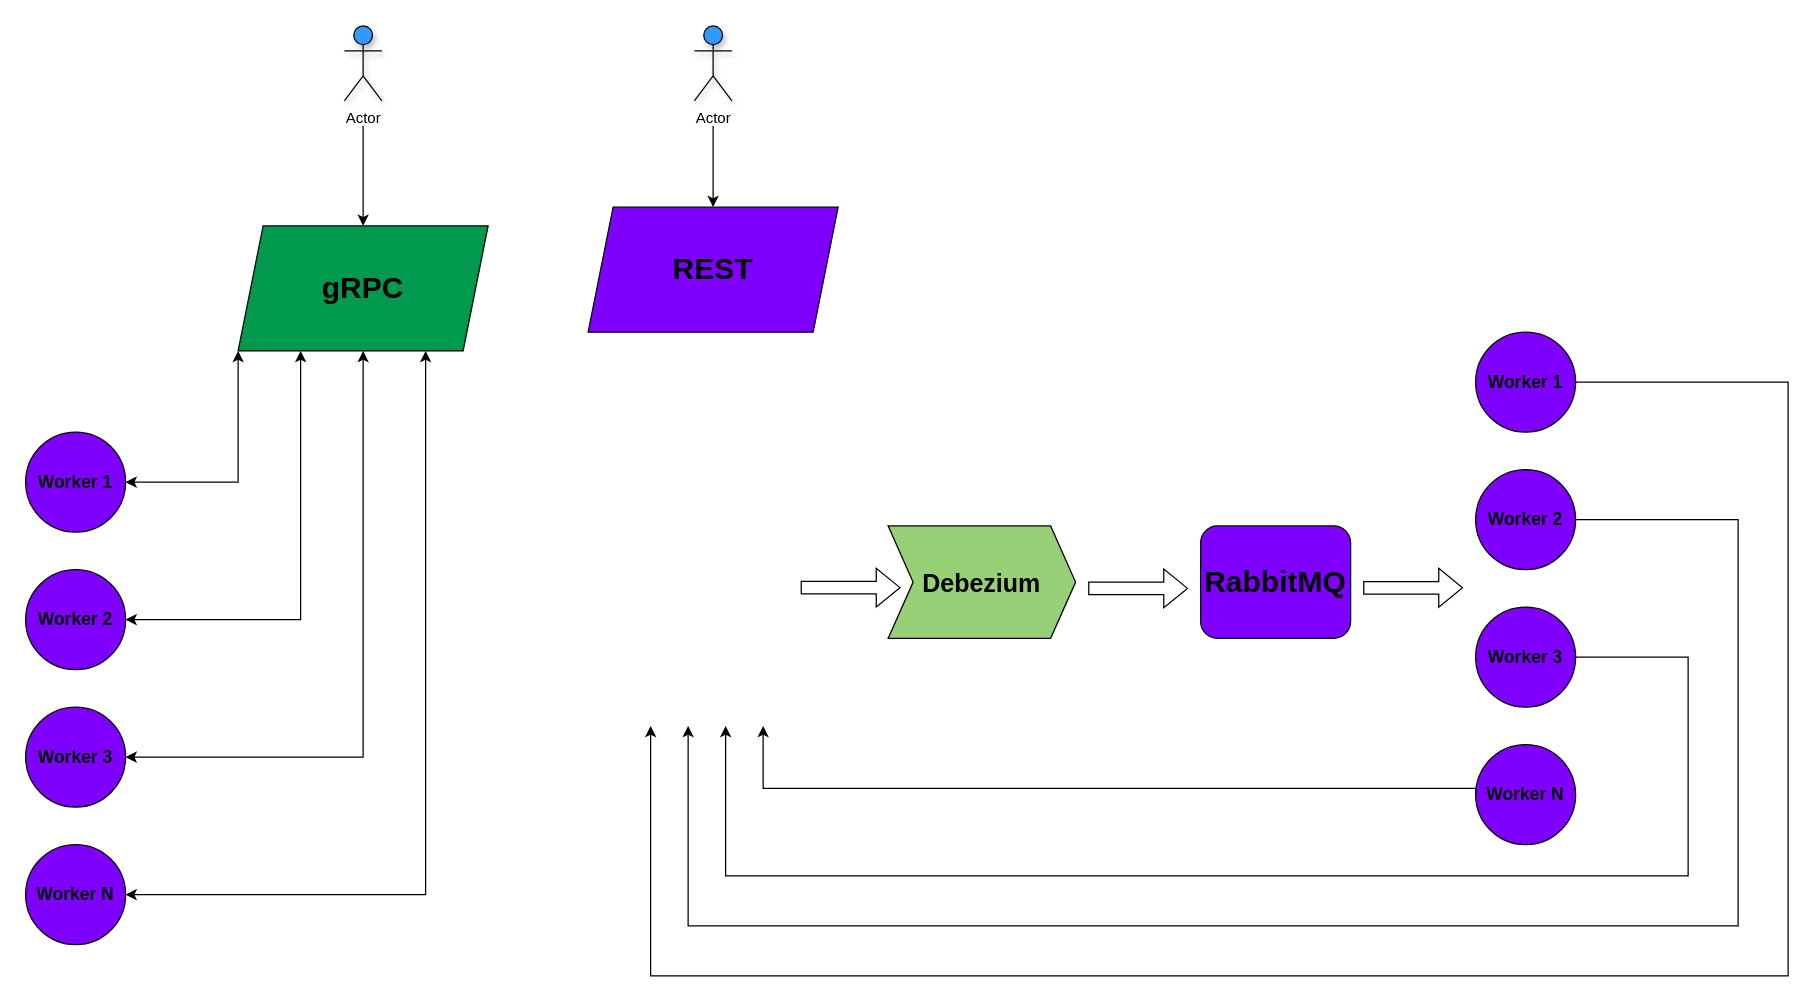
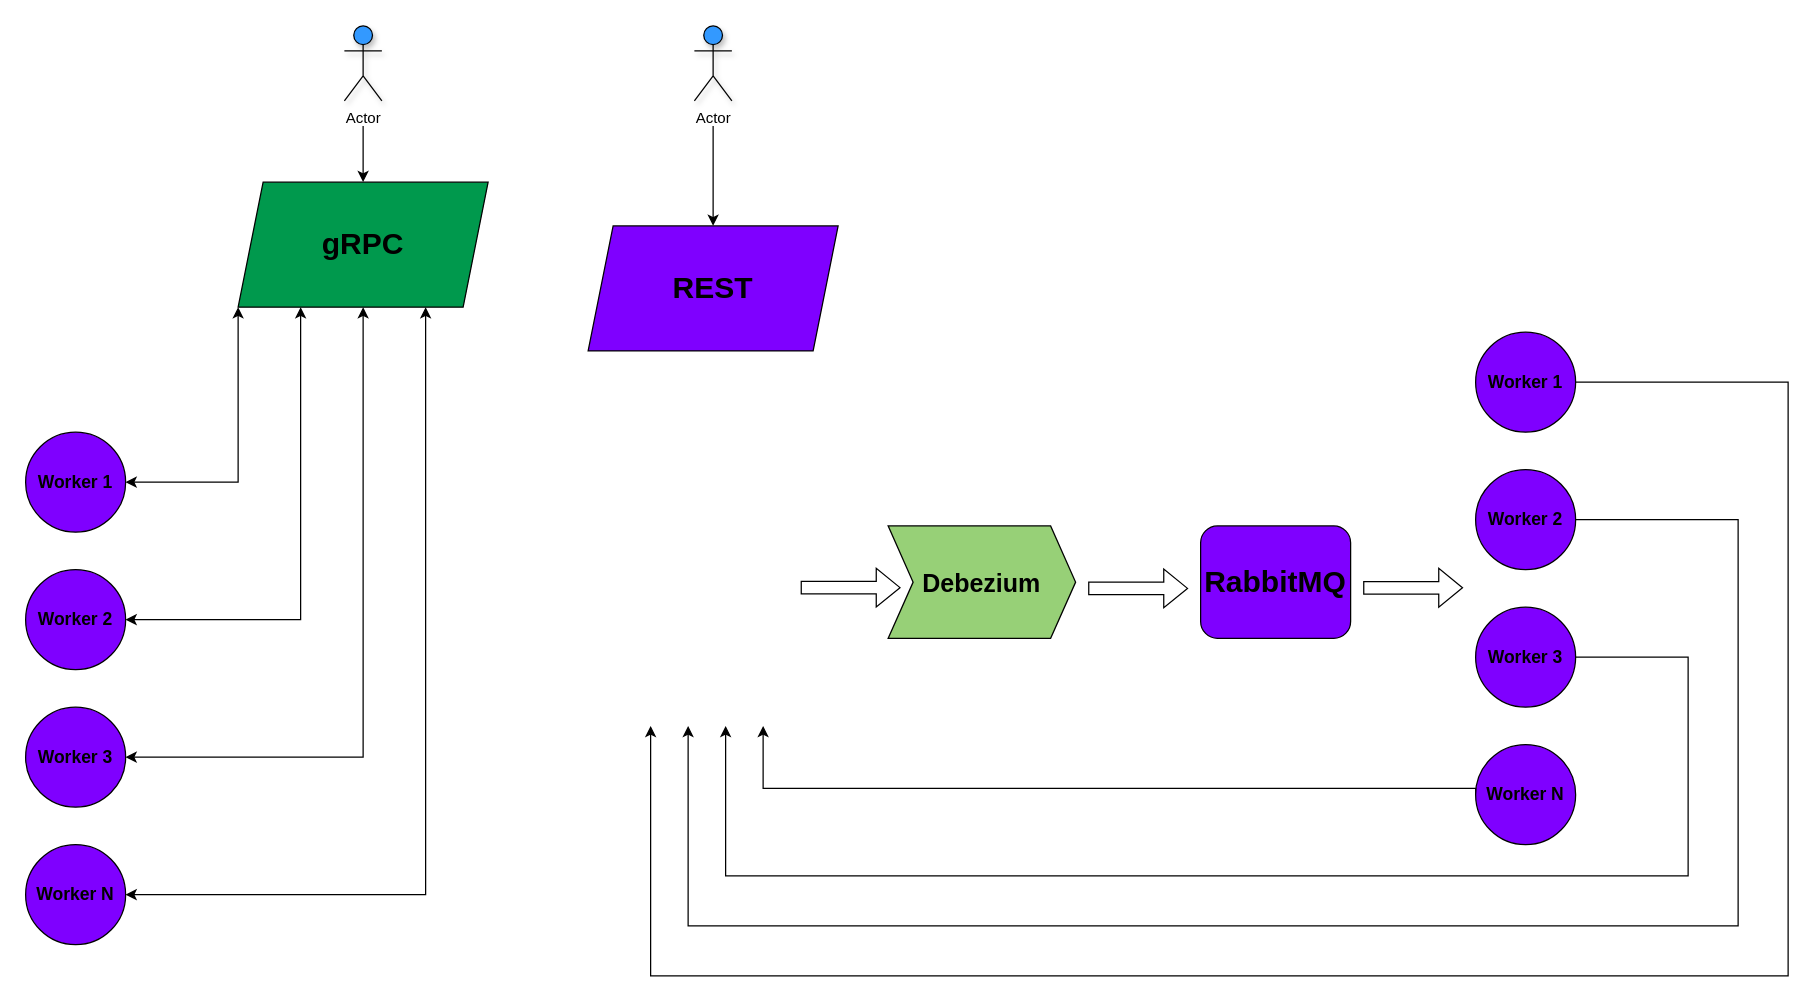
node "REST": moved (713, 269) -> (713, 288)
node "gRPC": moved (363, 288) -> (363, 244)
